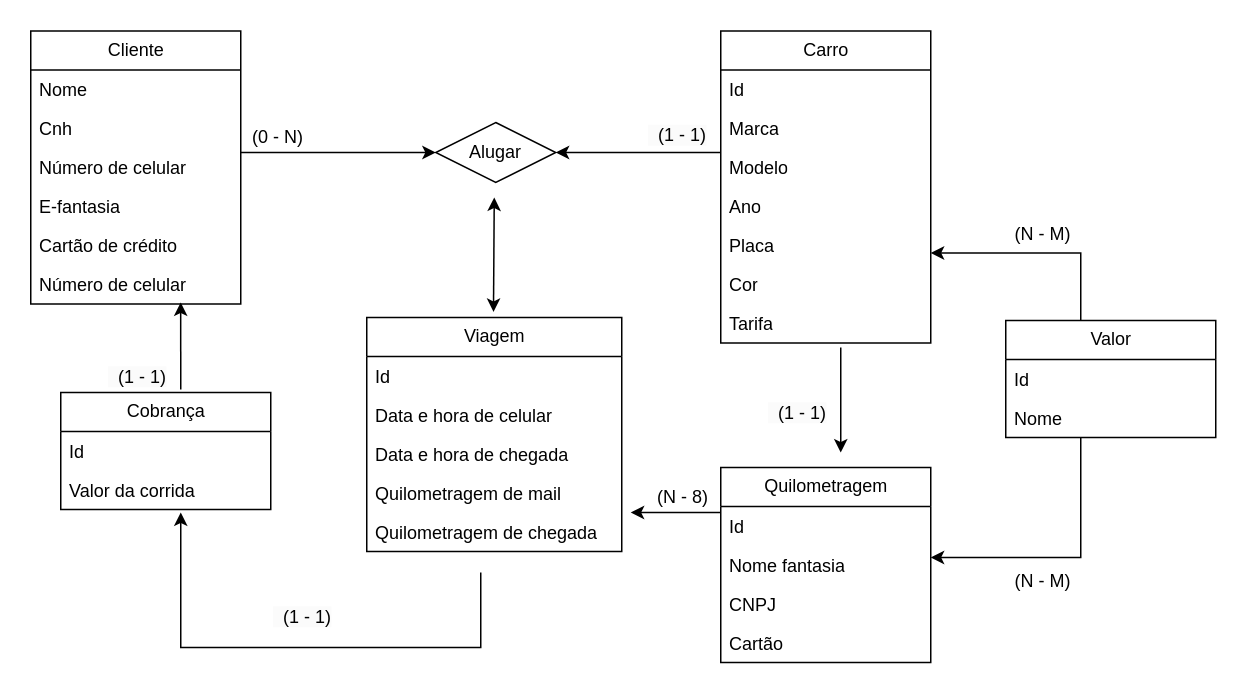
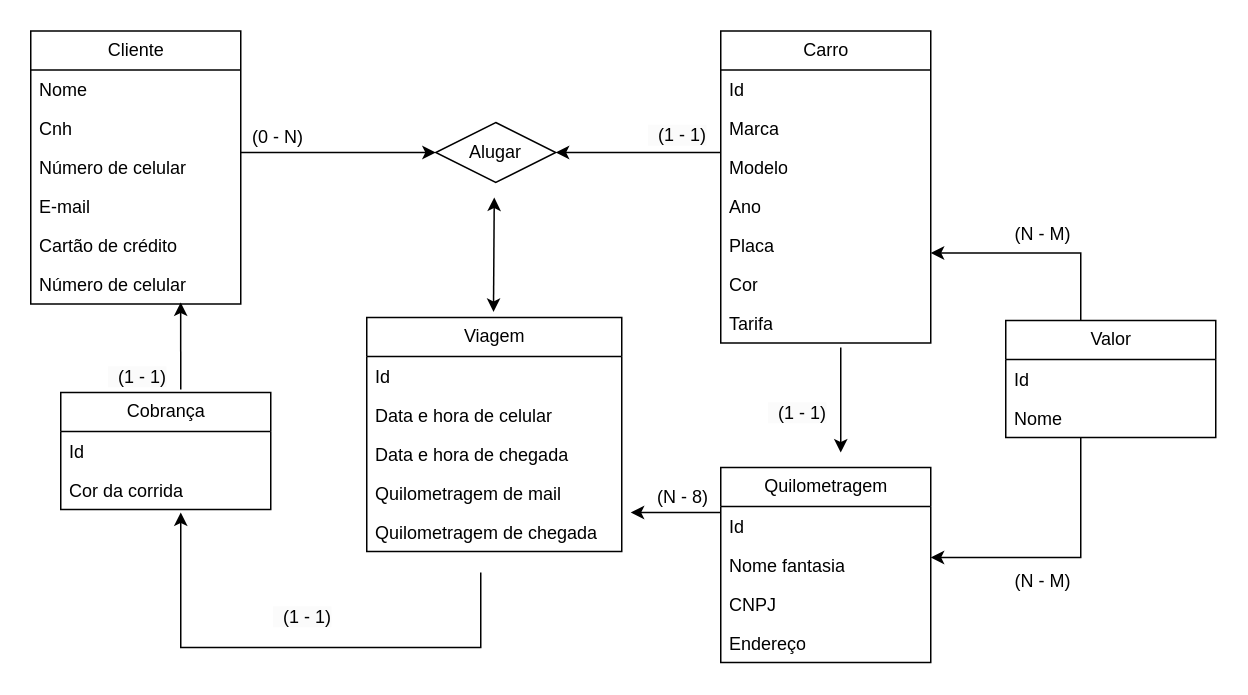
node "E-fantasia": label "E-fantasia" -> "E-mail"
node "Valor da corrida": label "Valor da corrida" -> "Cor da corrida"
node "Cartão": label "Cartão" -> "Endereço"
